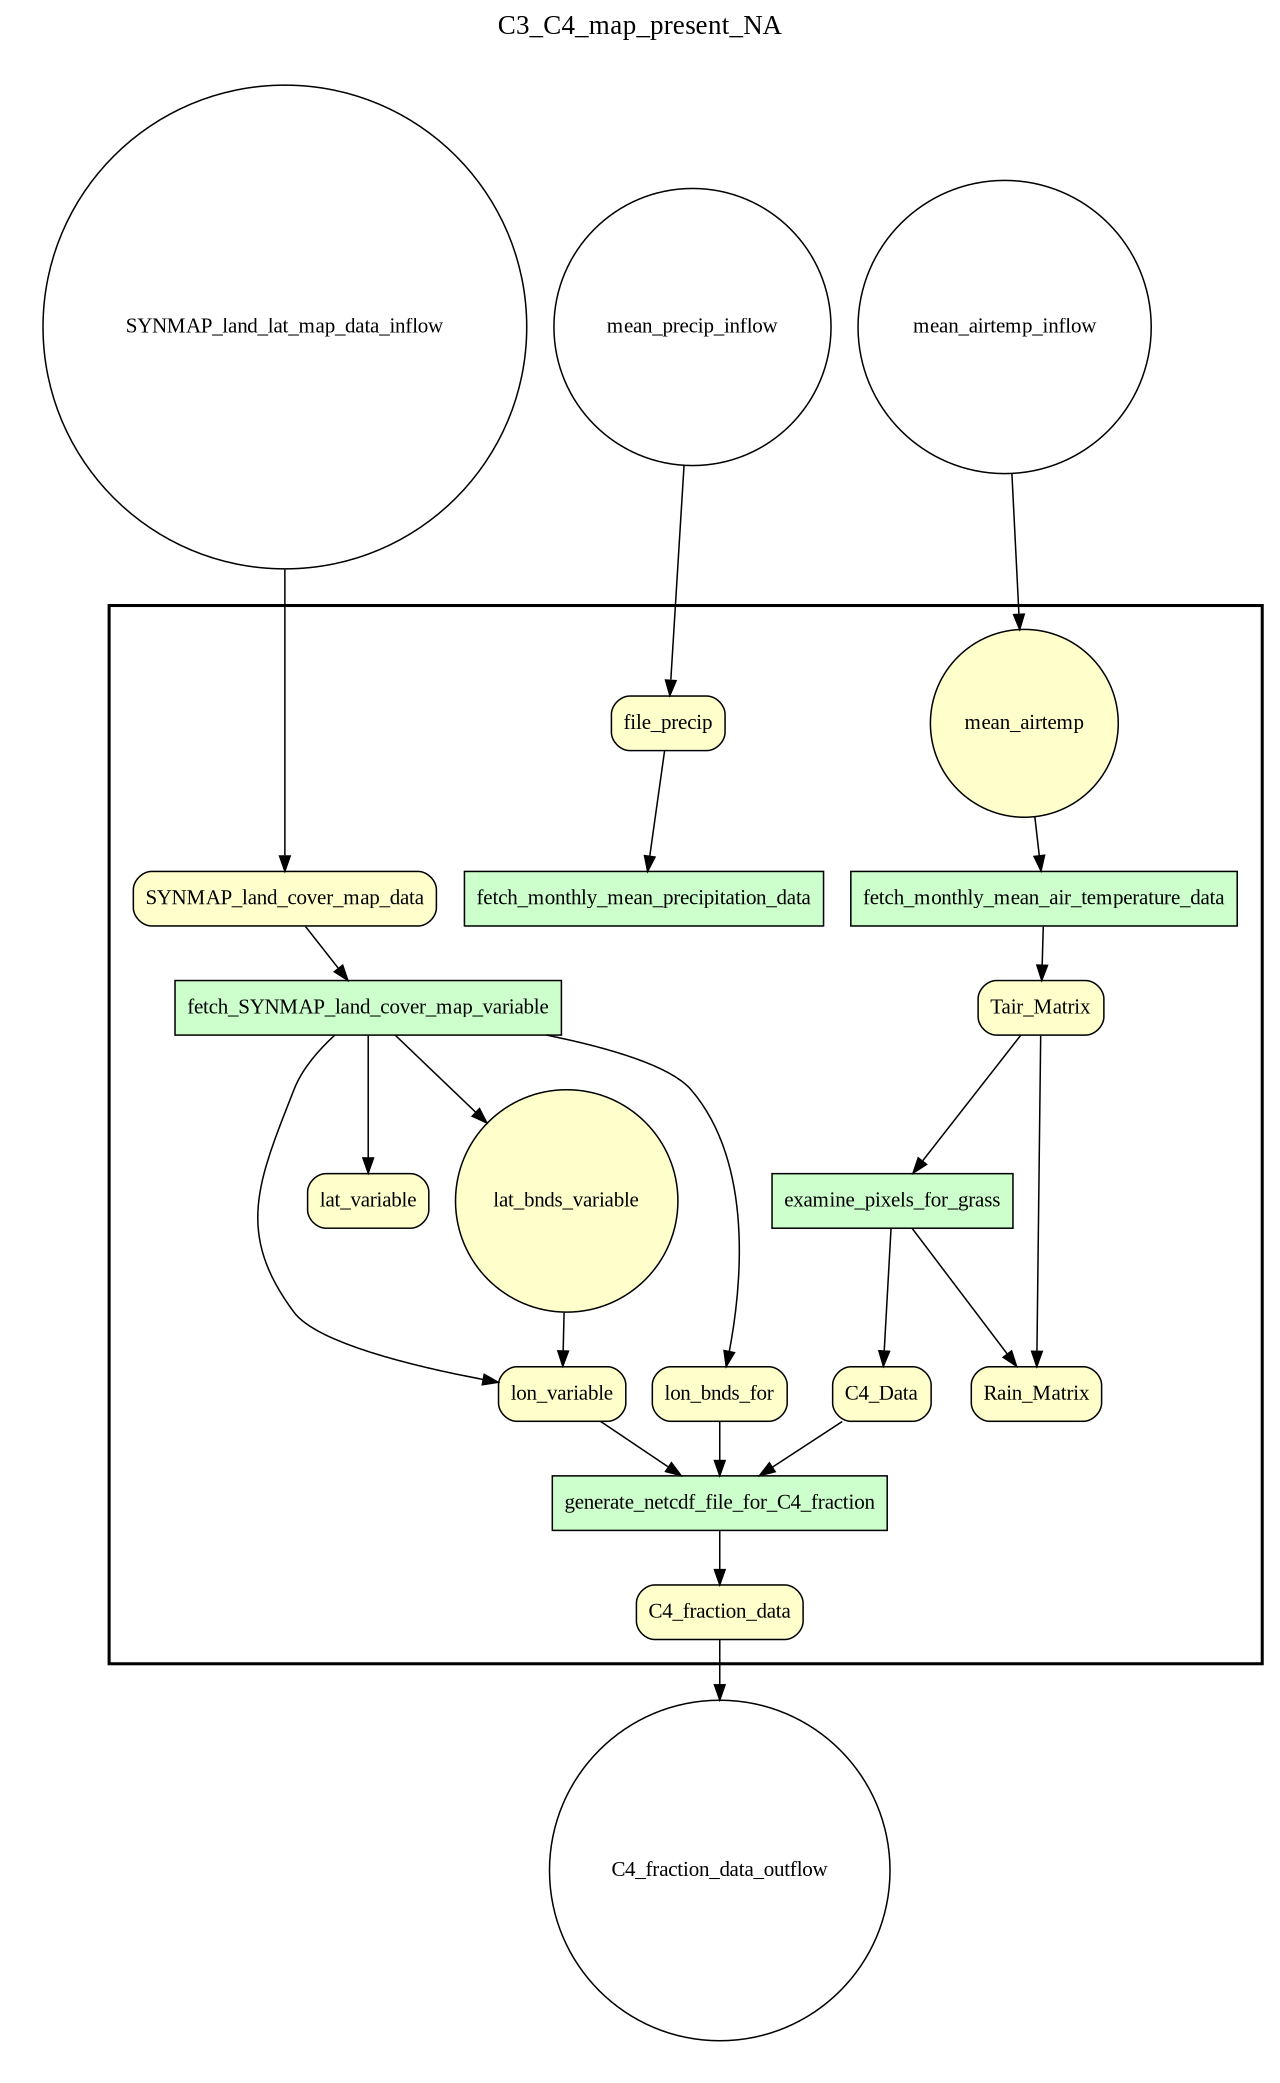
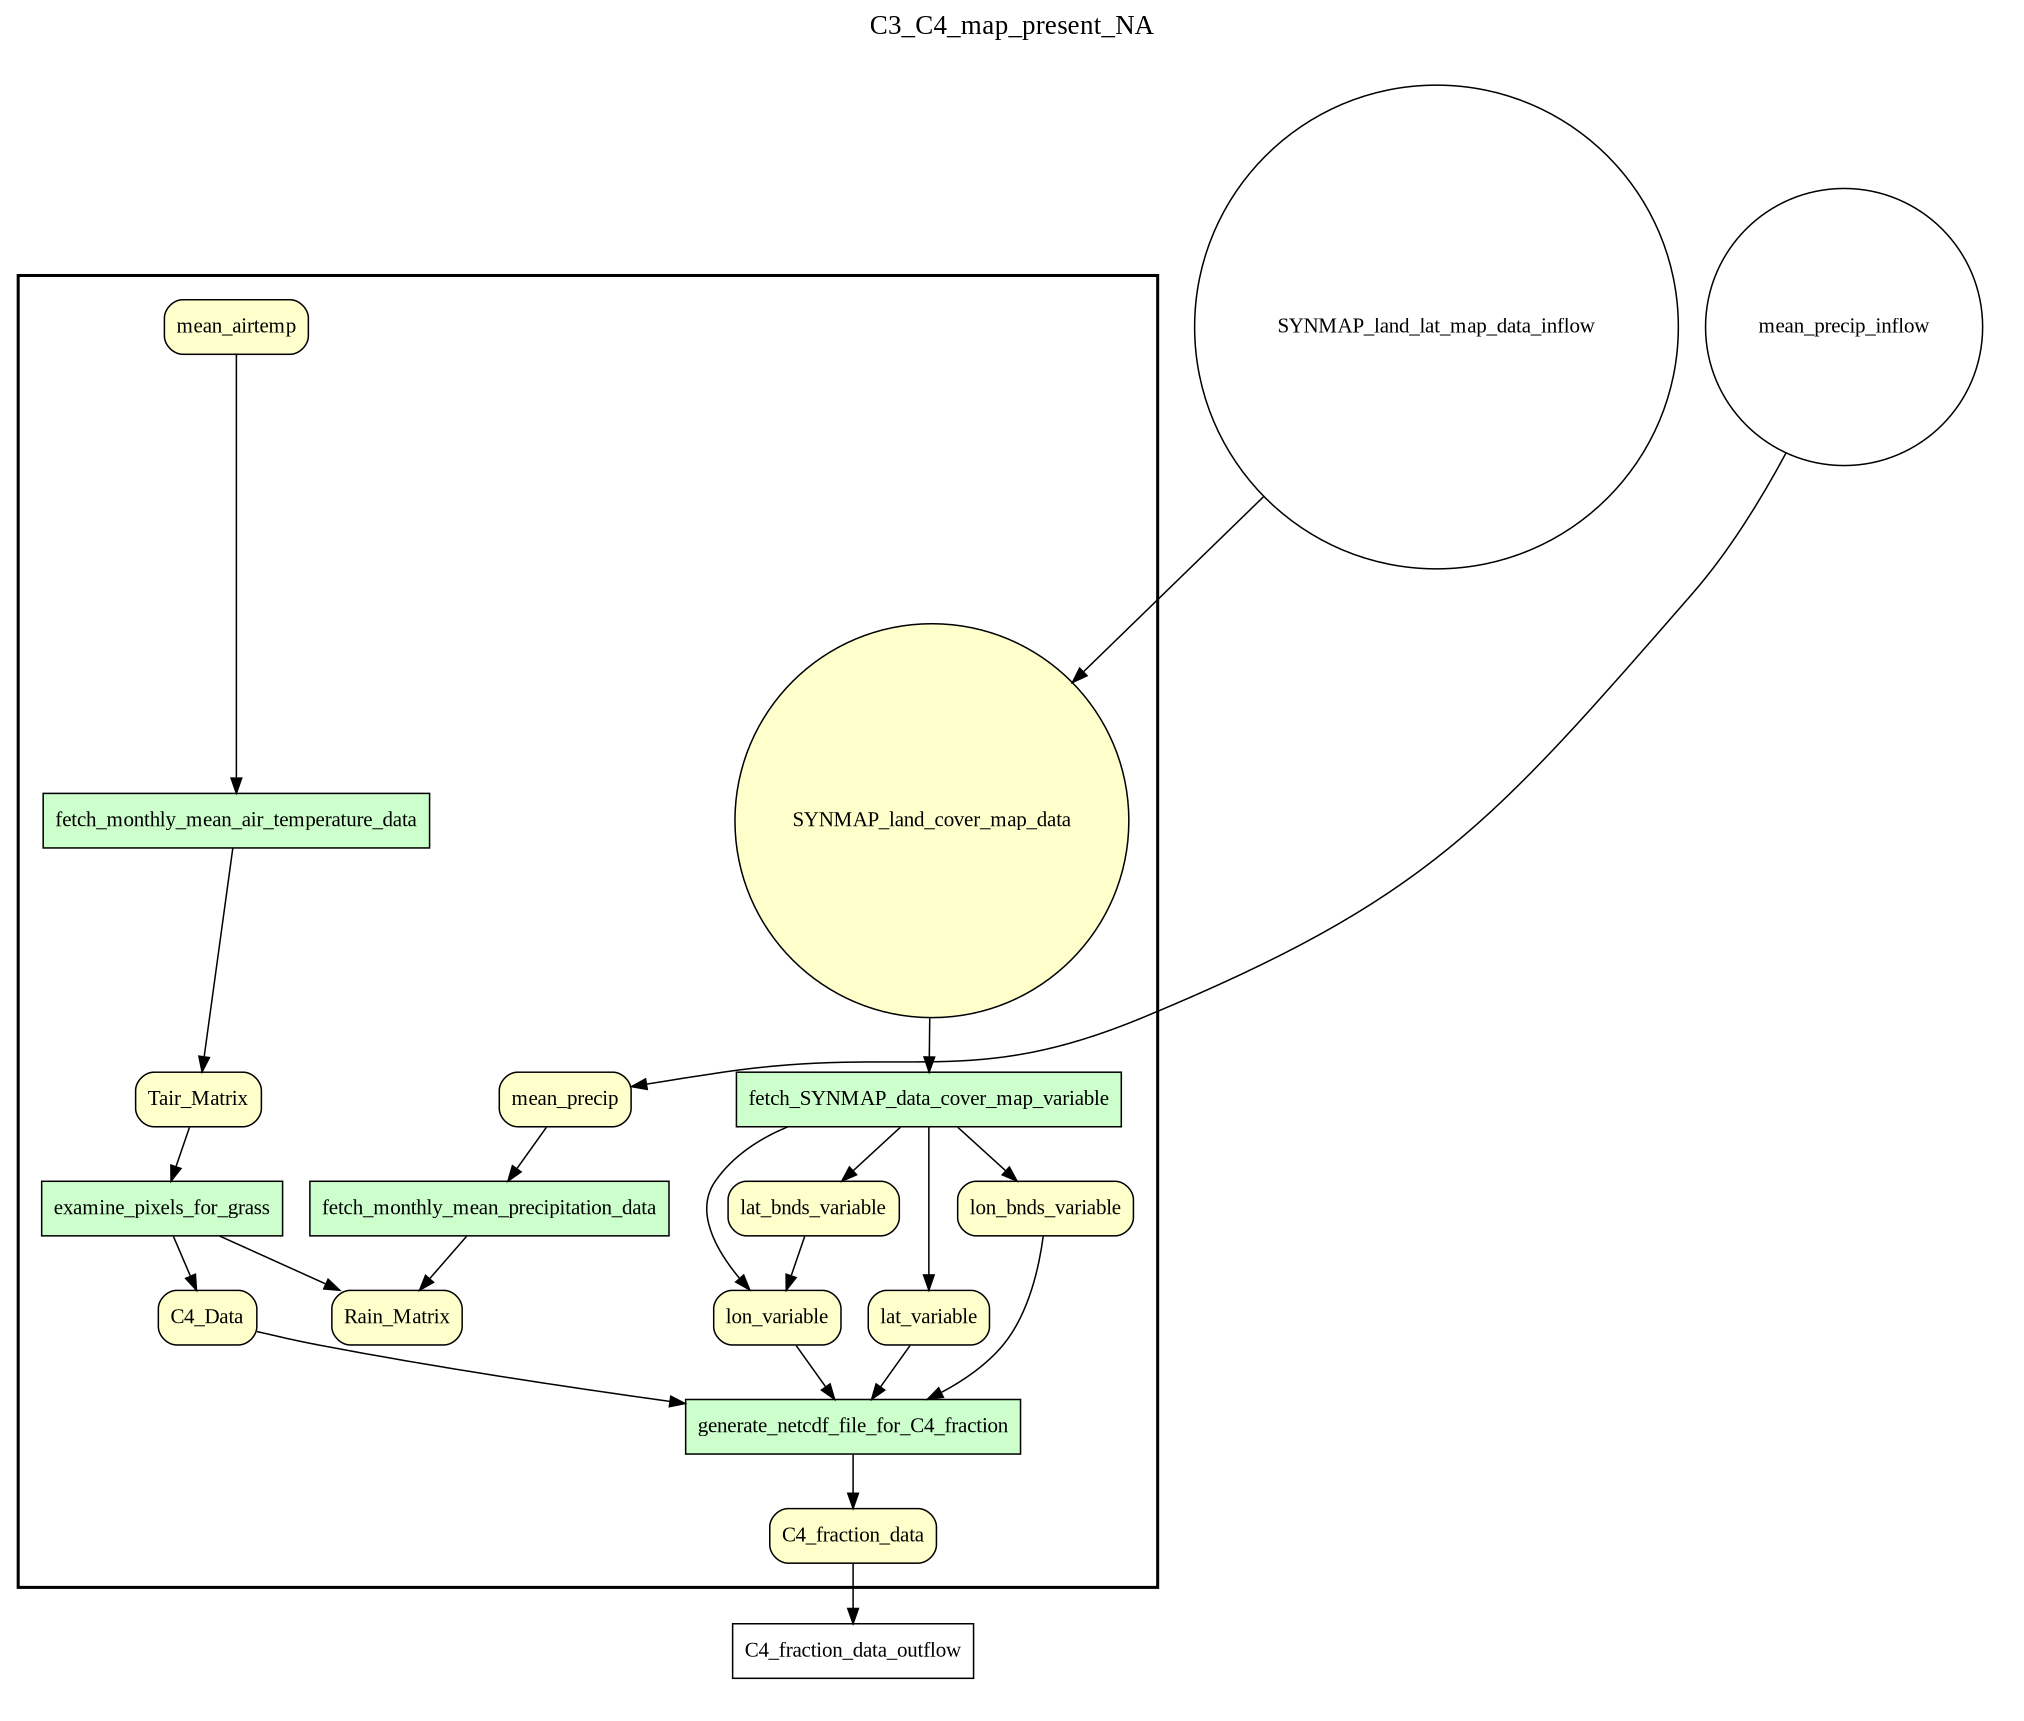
node "mean_airtemp_inflow": removed
node "file_precip": label "file_precip" -> "mean_precip"
node "mean_airtemp": shape circle -> box
node "SYNMAP_land_cover_map_data": shape box -> circle
node "fetch_SYNMAP_land_cover_map_variable": label "fetch_SYNMAP_land_cover_map_variable" -> "fetch_SYNMAP_data_cover_map_variable"
edge "Tair_Matrix" -> "Rain_Matrix": now "fetch_monthly_mean_precipitation_data" -> "Rain_Matrix"
node "lat_bnds_variable": shape circle -> box
edge "lat_variable" -> "generate_netcdf_file_for_C4_fraction": added
node "lon_bnds_for": label "lon_bnds_for" -> "lon_bnds_variable"
node "C4_fraction_data_outflow": shape circle -> box
